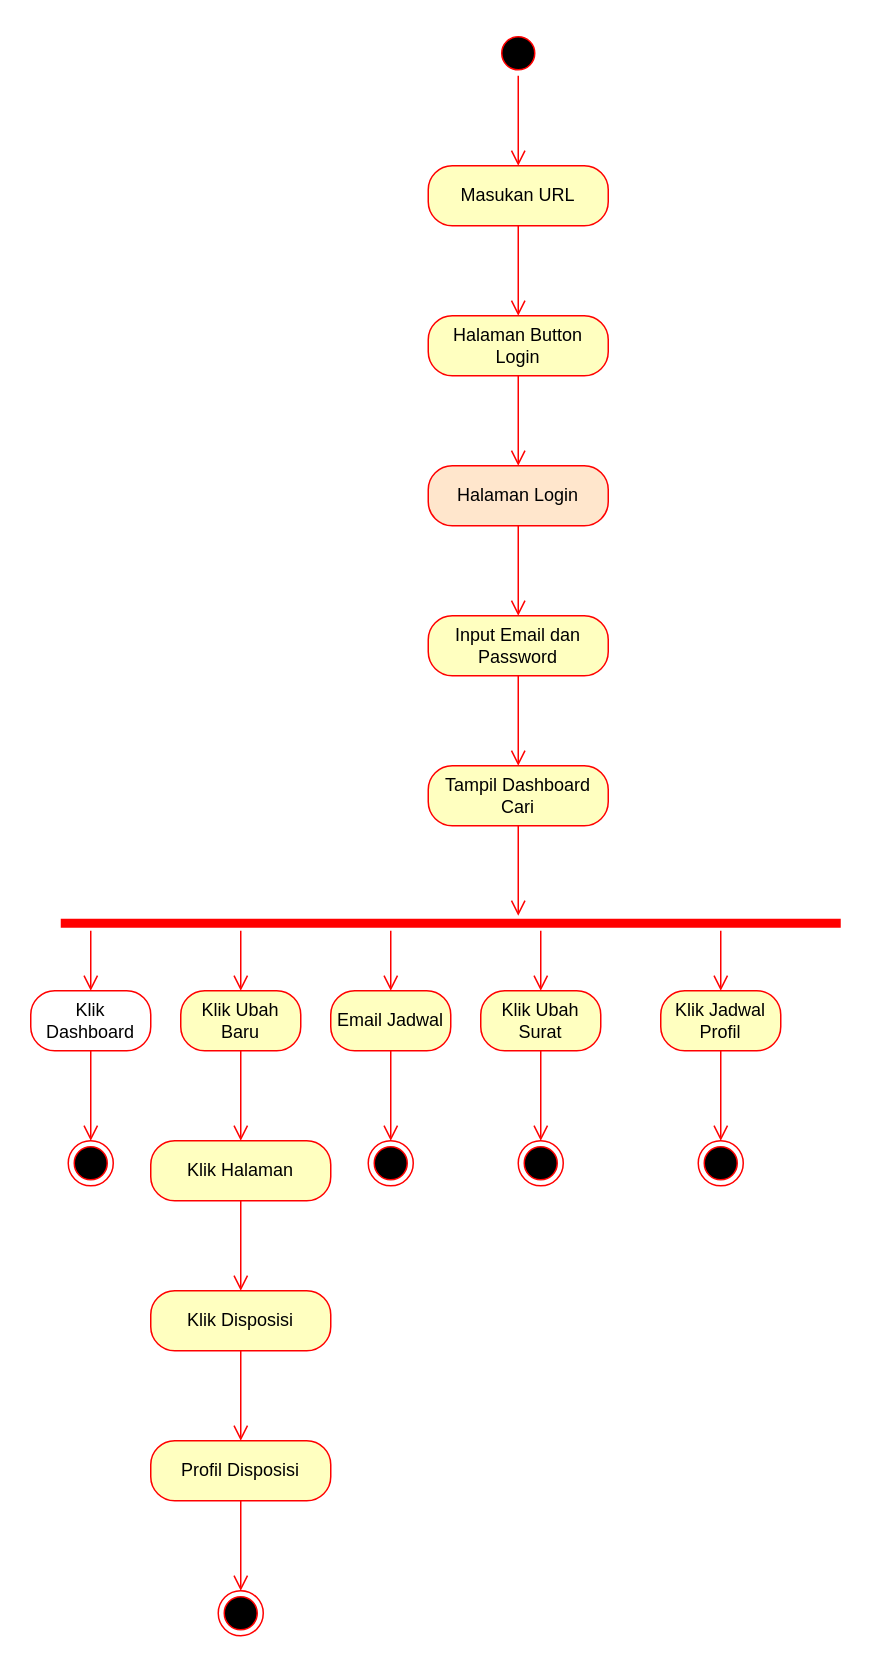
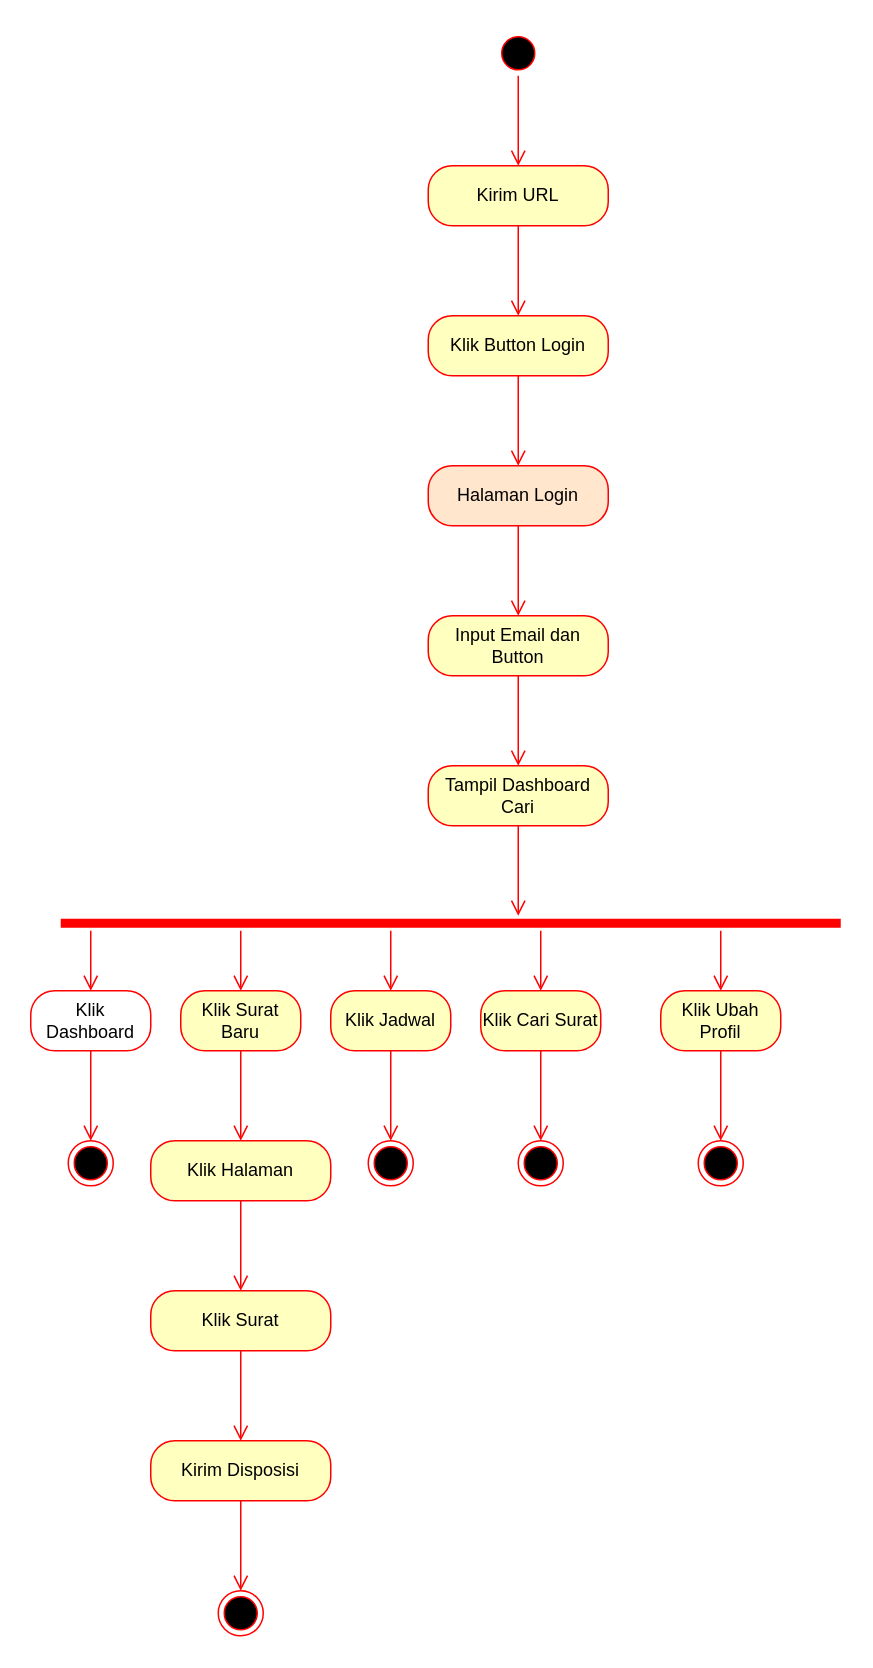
node "Masukan URL": label "Masukan URL" -> "Kirim URL"
node "Halaman Button Login": label "Halaman Button Login" -> "Klik Button Login"
node "Input Email dan Password": label "Input Email dan Password" -> "Input Email dan Button"
node "Klik Ubah Baru": label "Klik Ubah Baru" -> "Klik Surat Baru"
node "Email Jadwal": label "Email Jadwal" -> "Klik Jadwal"
node "Klik Ubah Surat": label "Klik Ubah Surat" -> "Klik Cari Surat"
node "Klik Jadwal Profil": label "Klik Jadwal Profil" -> "Klik Ubah Profil"
node "Klik Disposisi": label "Klik Disposisi" -> "Klik Surat"
node "Profil Disposisi": label "Profil Disposisi" -> "Kirim Disposisi"
